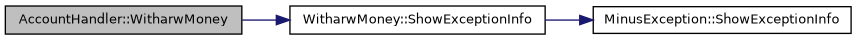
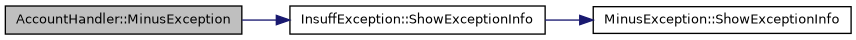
node "AccountHandler::WitharwMoney": label "AccountHandler::WitharwMoney" -> "AccountHandler::MinusException"
node "WitharwMoney::ShowExceptionInfo": label "WitharwMoney::ShowExceptionInfo" -> "InsuffException::ShowExceptionInfo"
